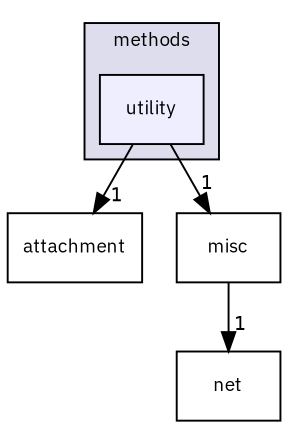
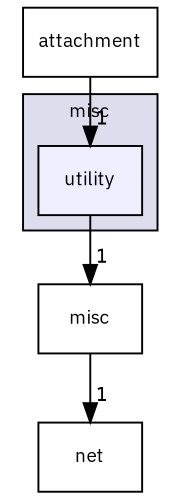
cluster "methods": label "methods" -> "misc"
edge "utility" -> "attachment": reversed
